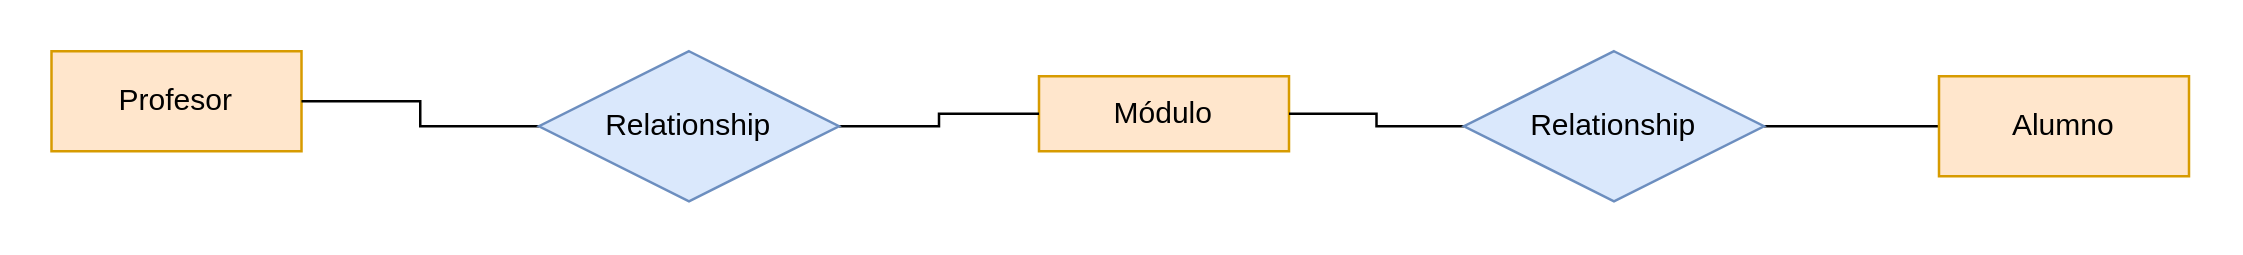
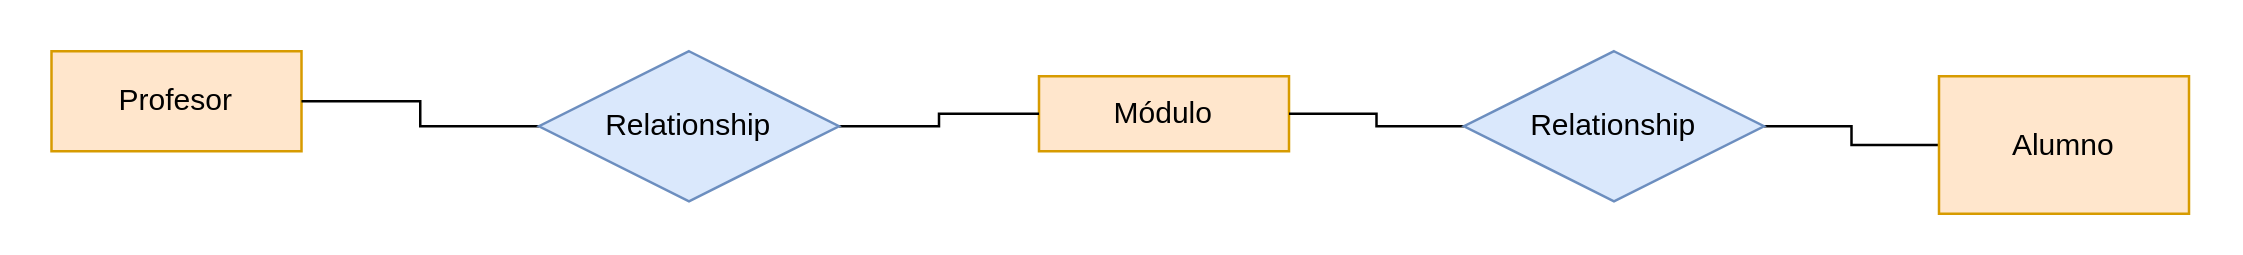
node "Alumno": size 250x100 -> 250x138
